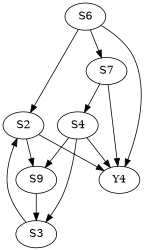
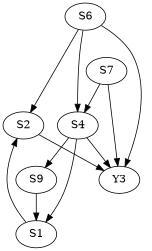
edge "S6" -- "S7": now "S6" -- "S4"
edge "S2" -- "S9": removed
node "Y4": label "Y4" -> "Y3"
node "S3": label "S3" -> "S1"
